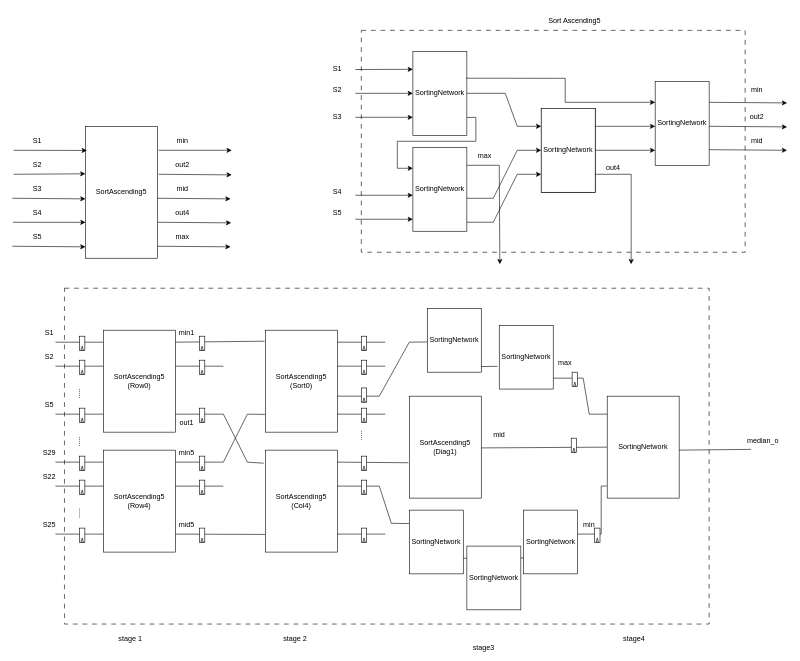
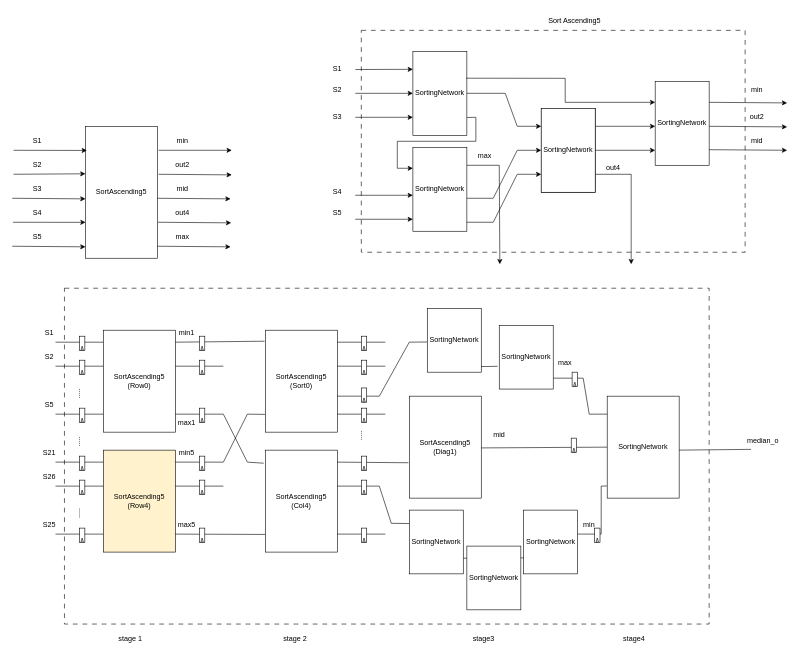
node "out1": label "out1" -> "max1"
node "S29": label "S29" -> "S21"
node "S22": label "S22" -> "S26"
node "SortAscending5 (Row4)": fillcolor #ffffff -> #fff2cc
node "mid5": label "mid5" -> "max5"
node "stage3": moved (485, 648) -> (485, 639)
